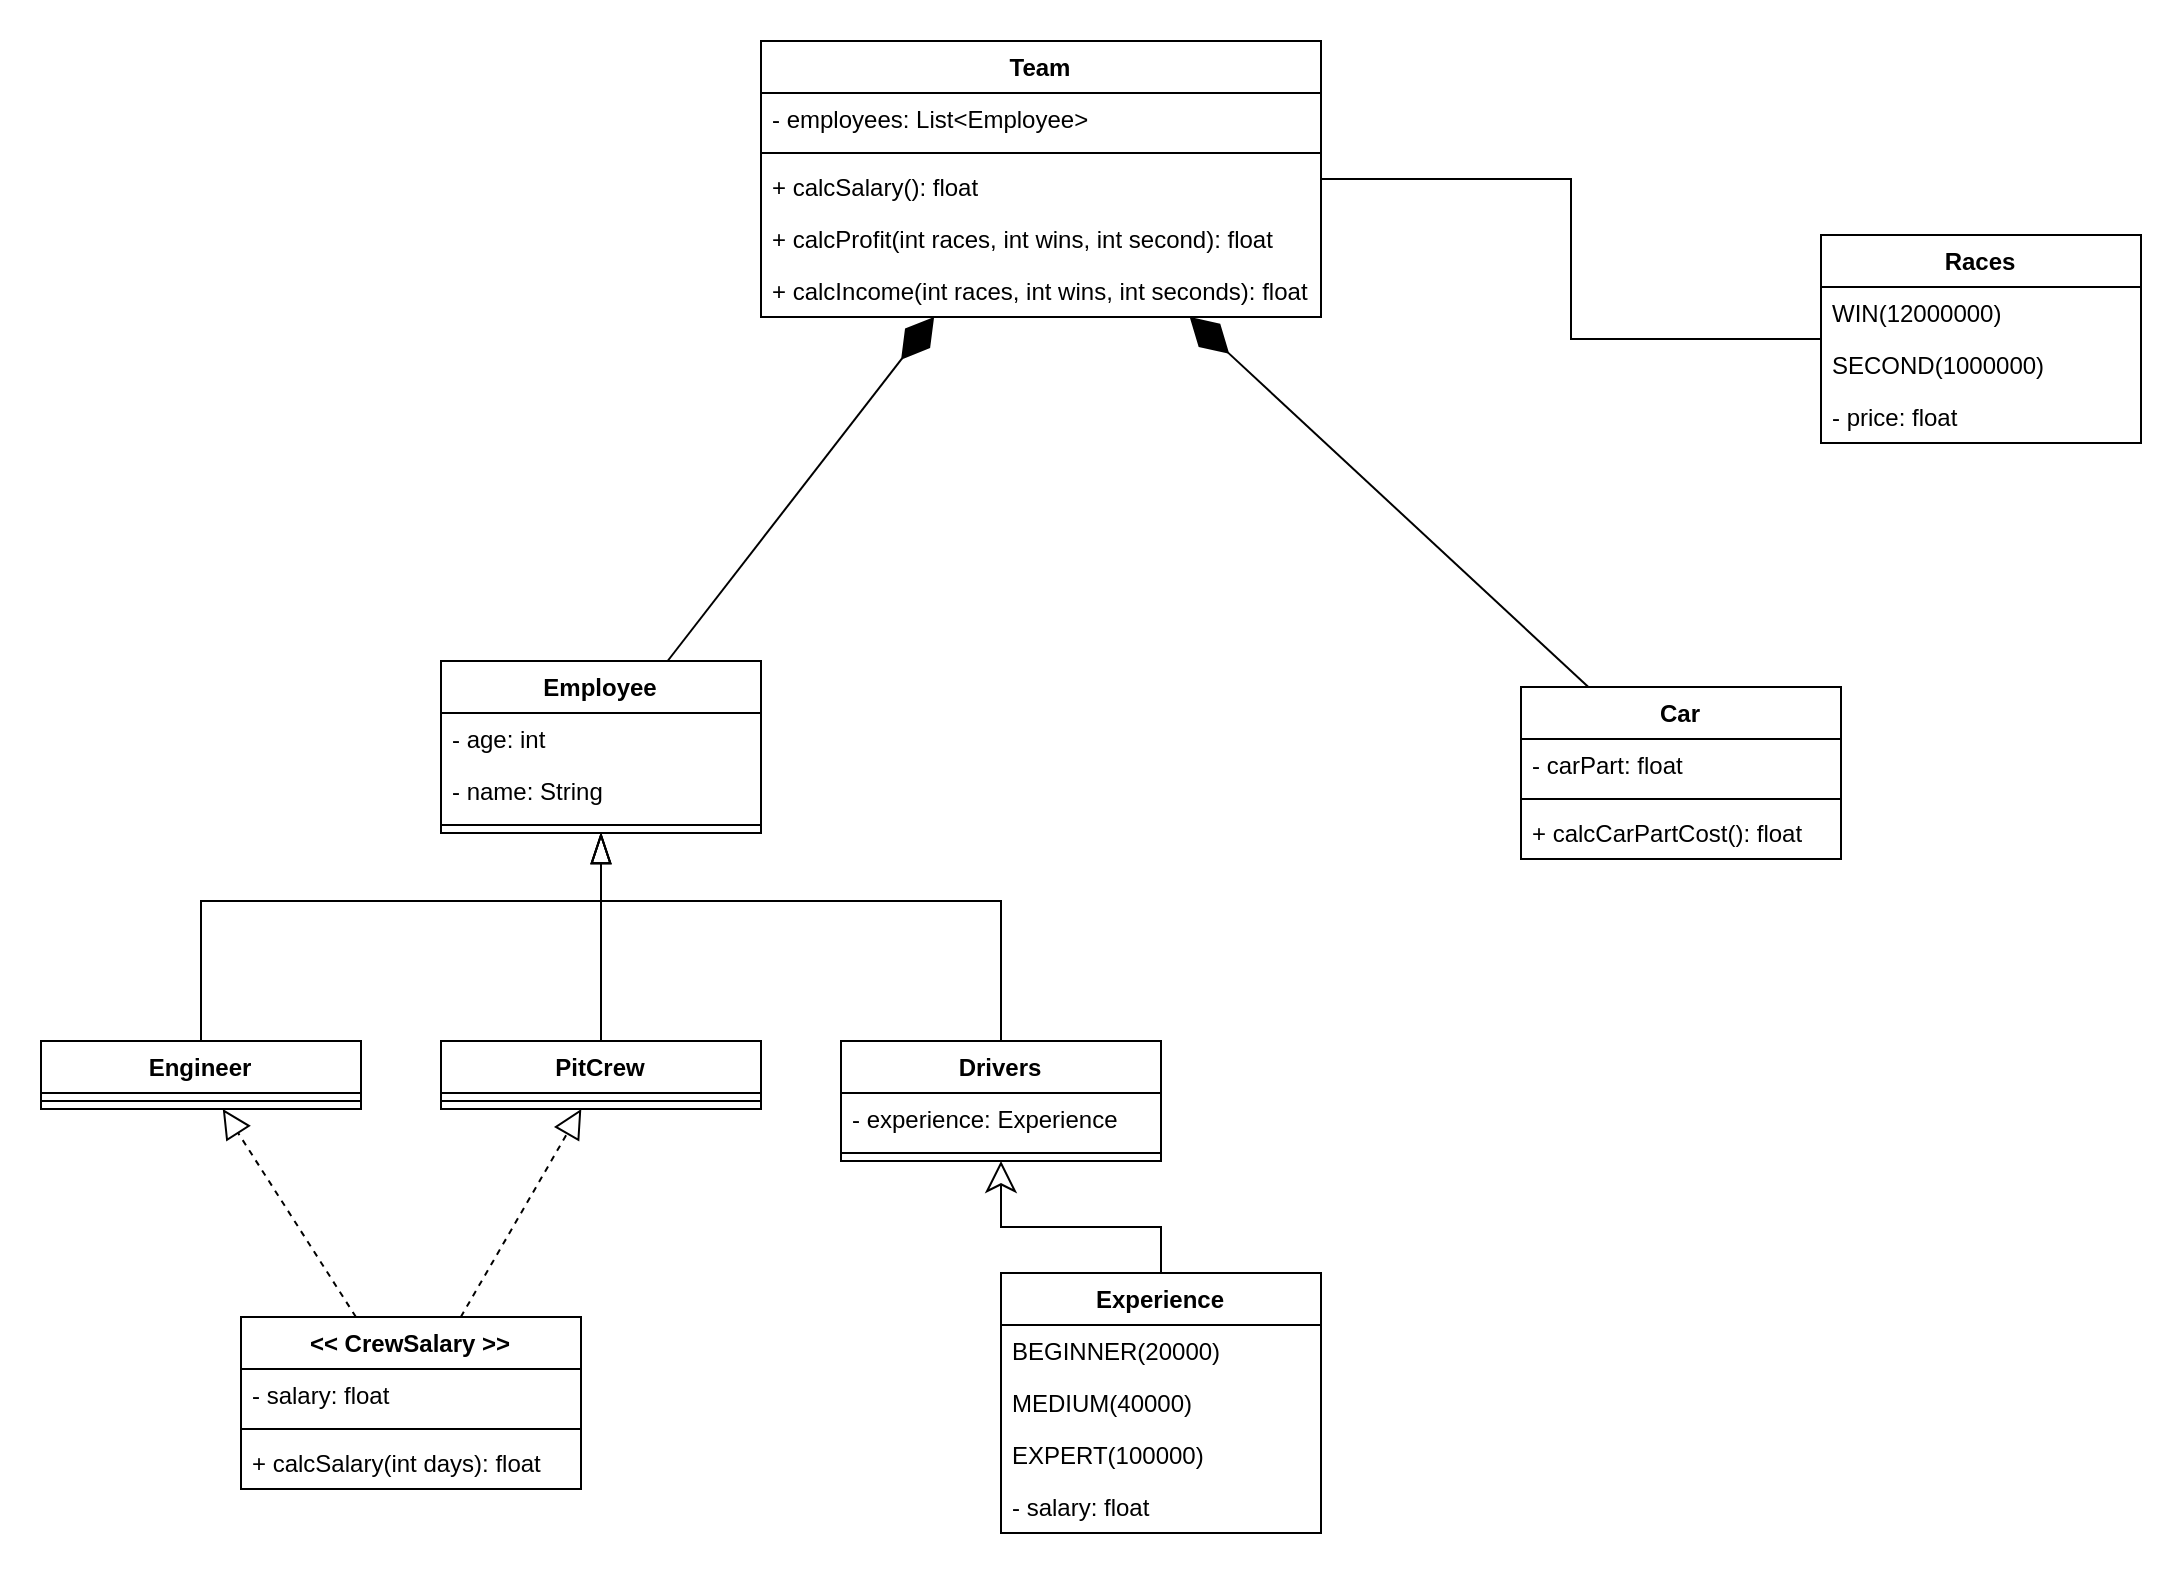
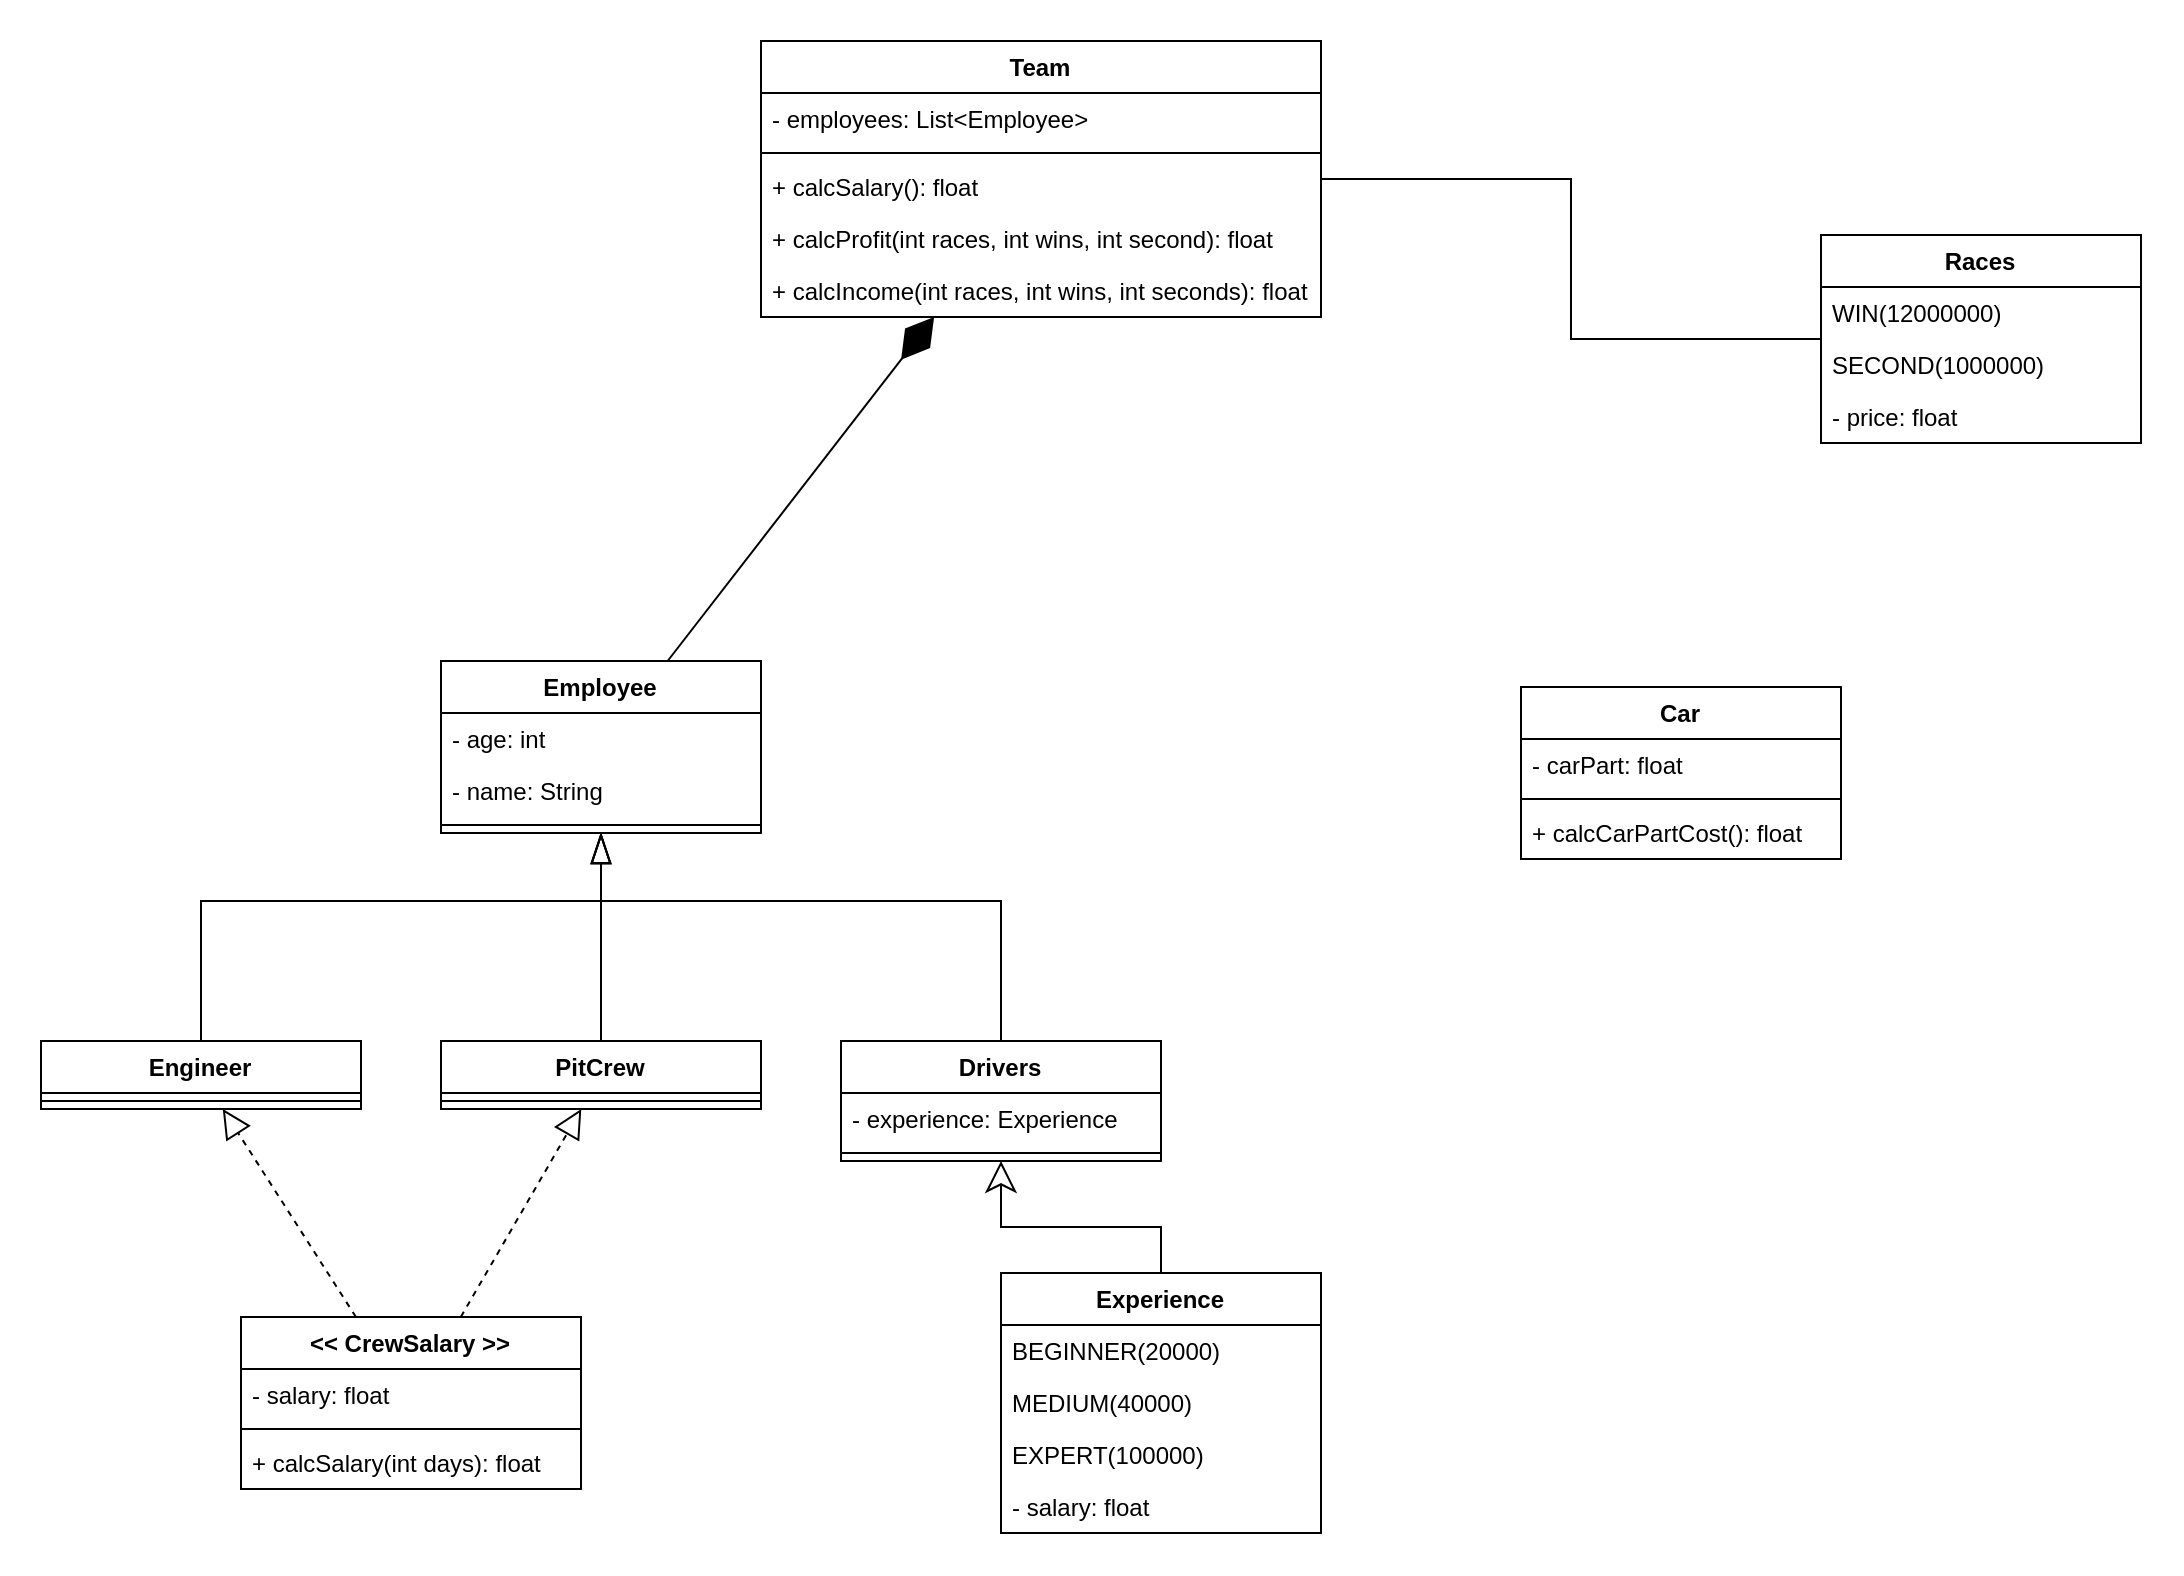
edge "Car" -> "Team": removed
